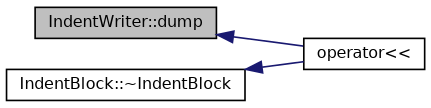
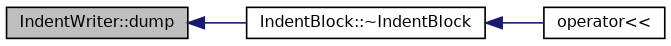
edge "operator<<" -> "IndentWriter::dump": now "IndentBlock::~IndentBlock" -> "IndentWriter::dump"
